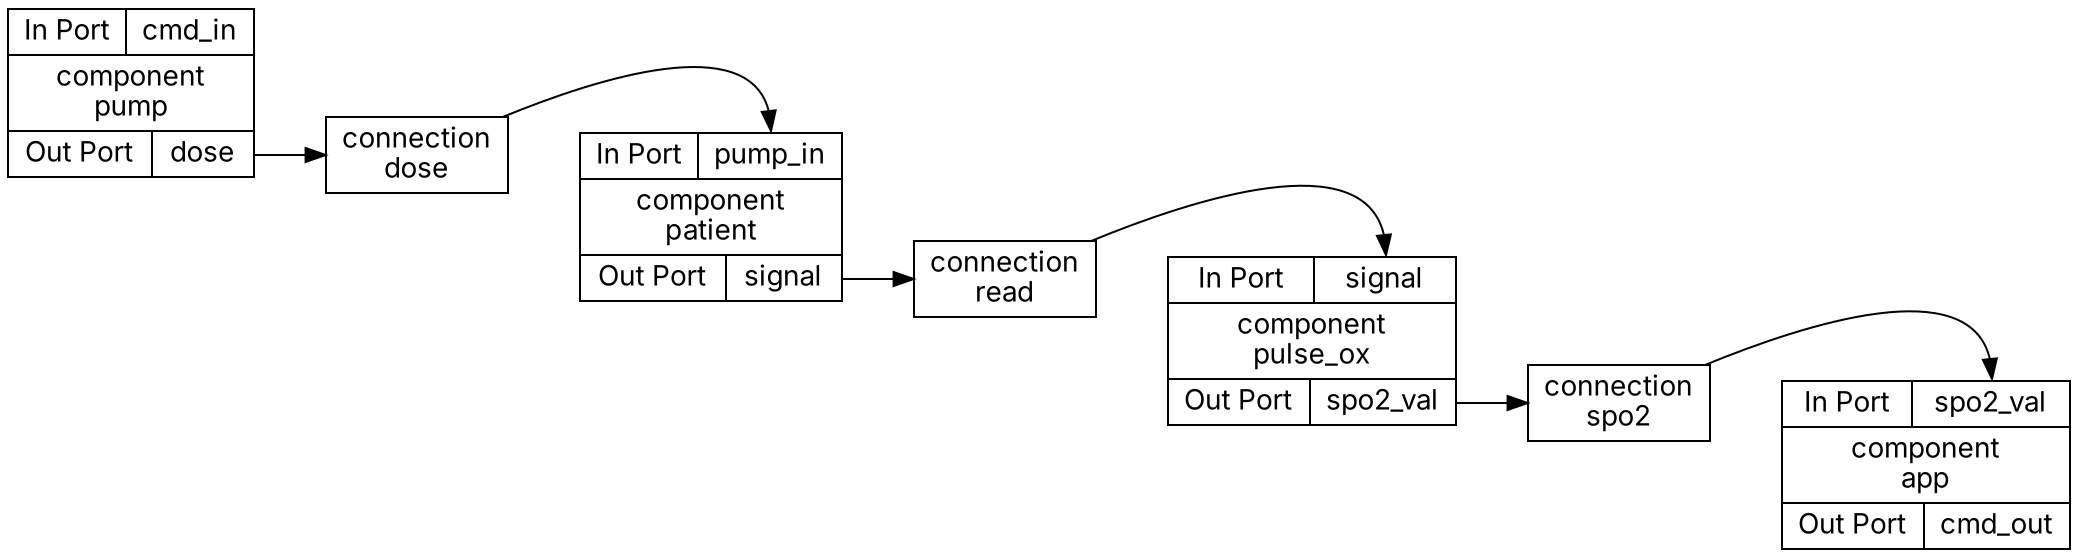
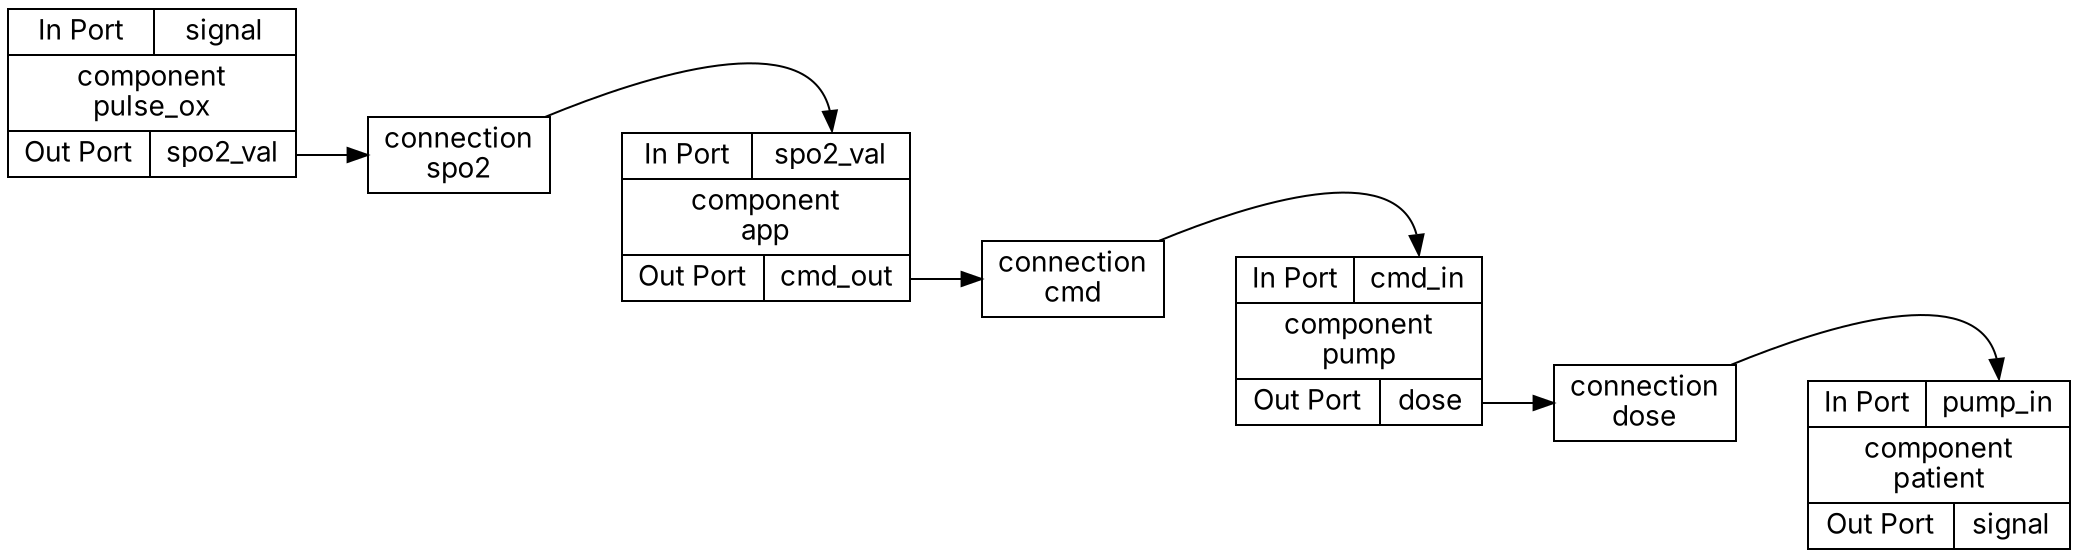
node "connection read": removed
node "connection cmd": added
